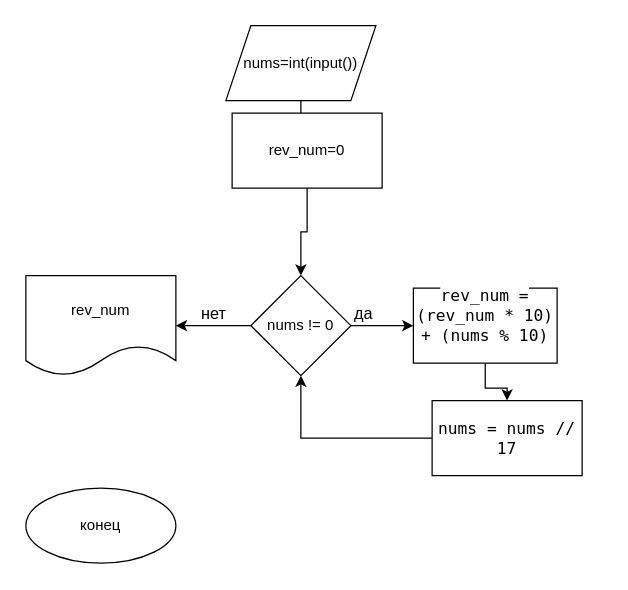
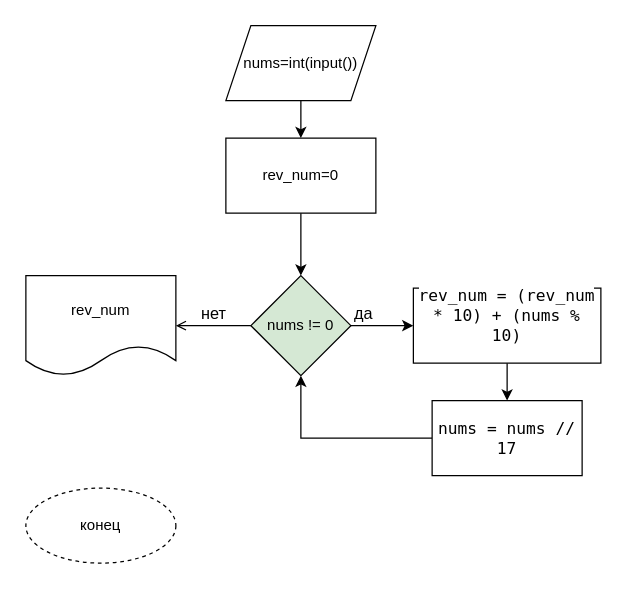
node "rev_num=0": moved (307, 151) -> (301, 176)
edge "nums != 0" -> "rev_num": arrowhead classic -> open
node "nums != 0": fillcolor #ffffff -> #d5e8d4
node "rev_num = (rev_num * 10) + (nums % 10)": size 144x75 -> 188x75
node "конец": style solid -> dashed
